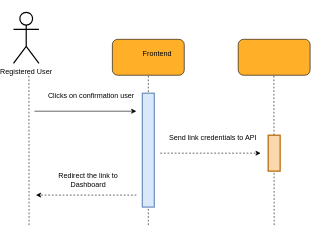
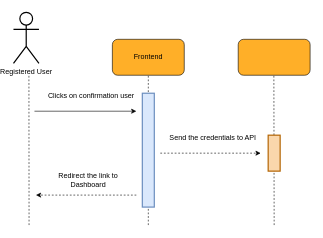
node "Frontend": moved (158, 54) -> (149, 57)
node "Send link credentials to API": label "Send link credentials to API" -> "Send the credentials to API"
